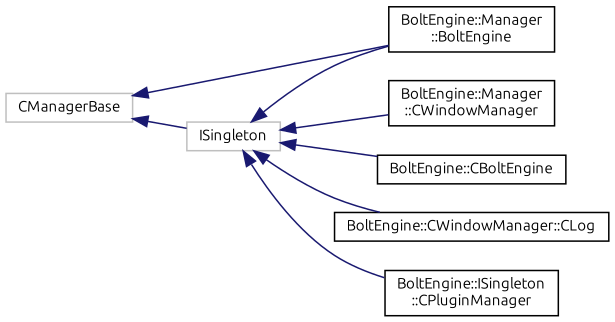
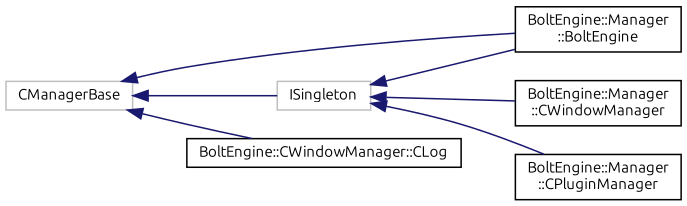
node "BoltEngine::CBoltEngine": removed
edge "BoltEngine::CWindowManager::CLog" -> "ISingleton": now "BoltEngine::CWindowManager::CLog" -> "CManagerBase"
node "BoltEngine::ISingleton ::CPluginManager": label "BoltEngine::ISingleton ::CPluginManager" -> "BoltEngine::Manager ::CPluginManager"
